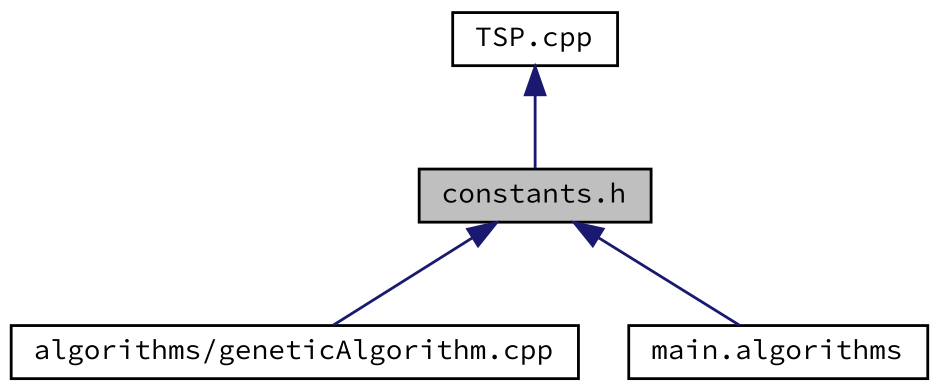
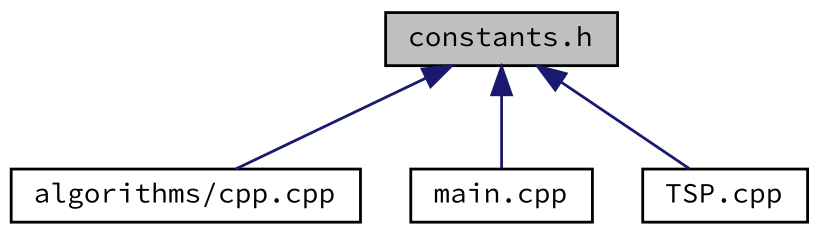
edge "constants.h" -> "TSP.cpp": reversed
node "algorithms/geneticAlgorithm.cpp": label "algorithms/geneticAlgorithm.cpp" -> "algorithms/cpp.cpp"
node "main.algorithms": label "main.algorithms" -> "main.cpp"
